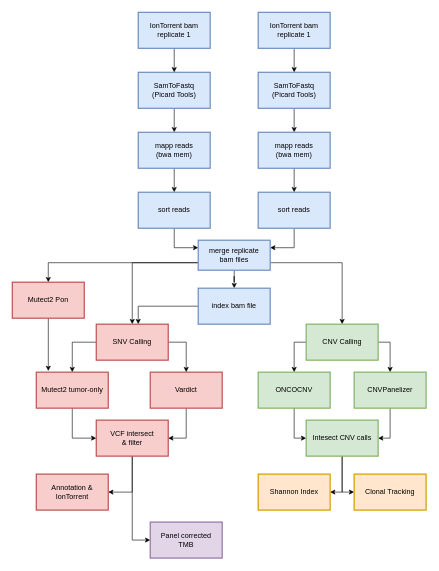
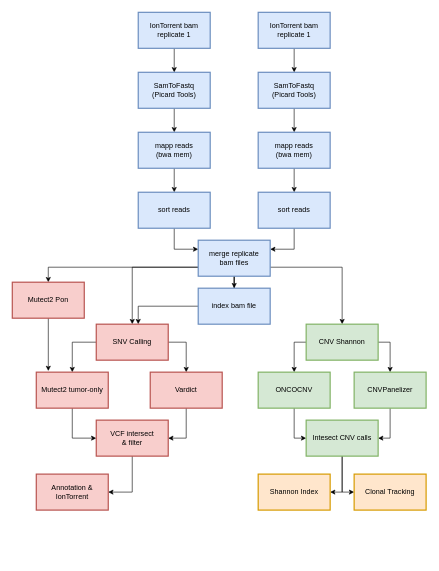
node "merge replicate bam files": size 72x30 -> 72x36
node "CNV Calling": label "CNV Calling" -> "CNV Shannon"
edge "VCF intersect & filter" -> "Panel corrected TMB": removed
node "Panel corrected TMB": removed
